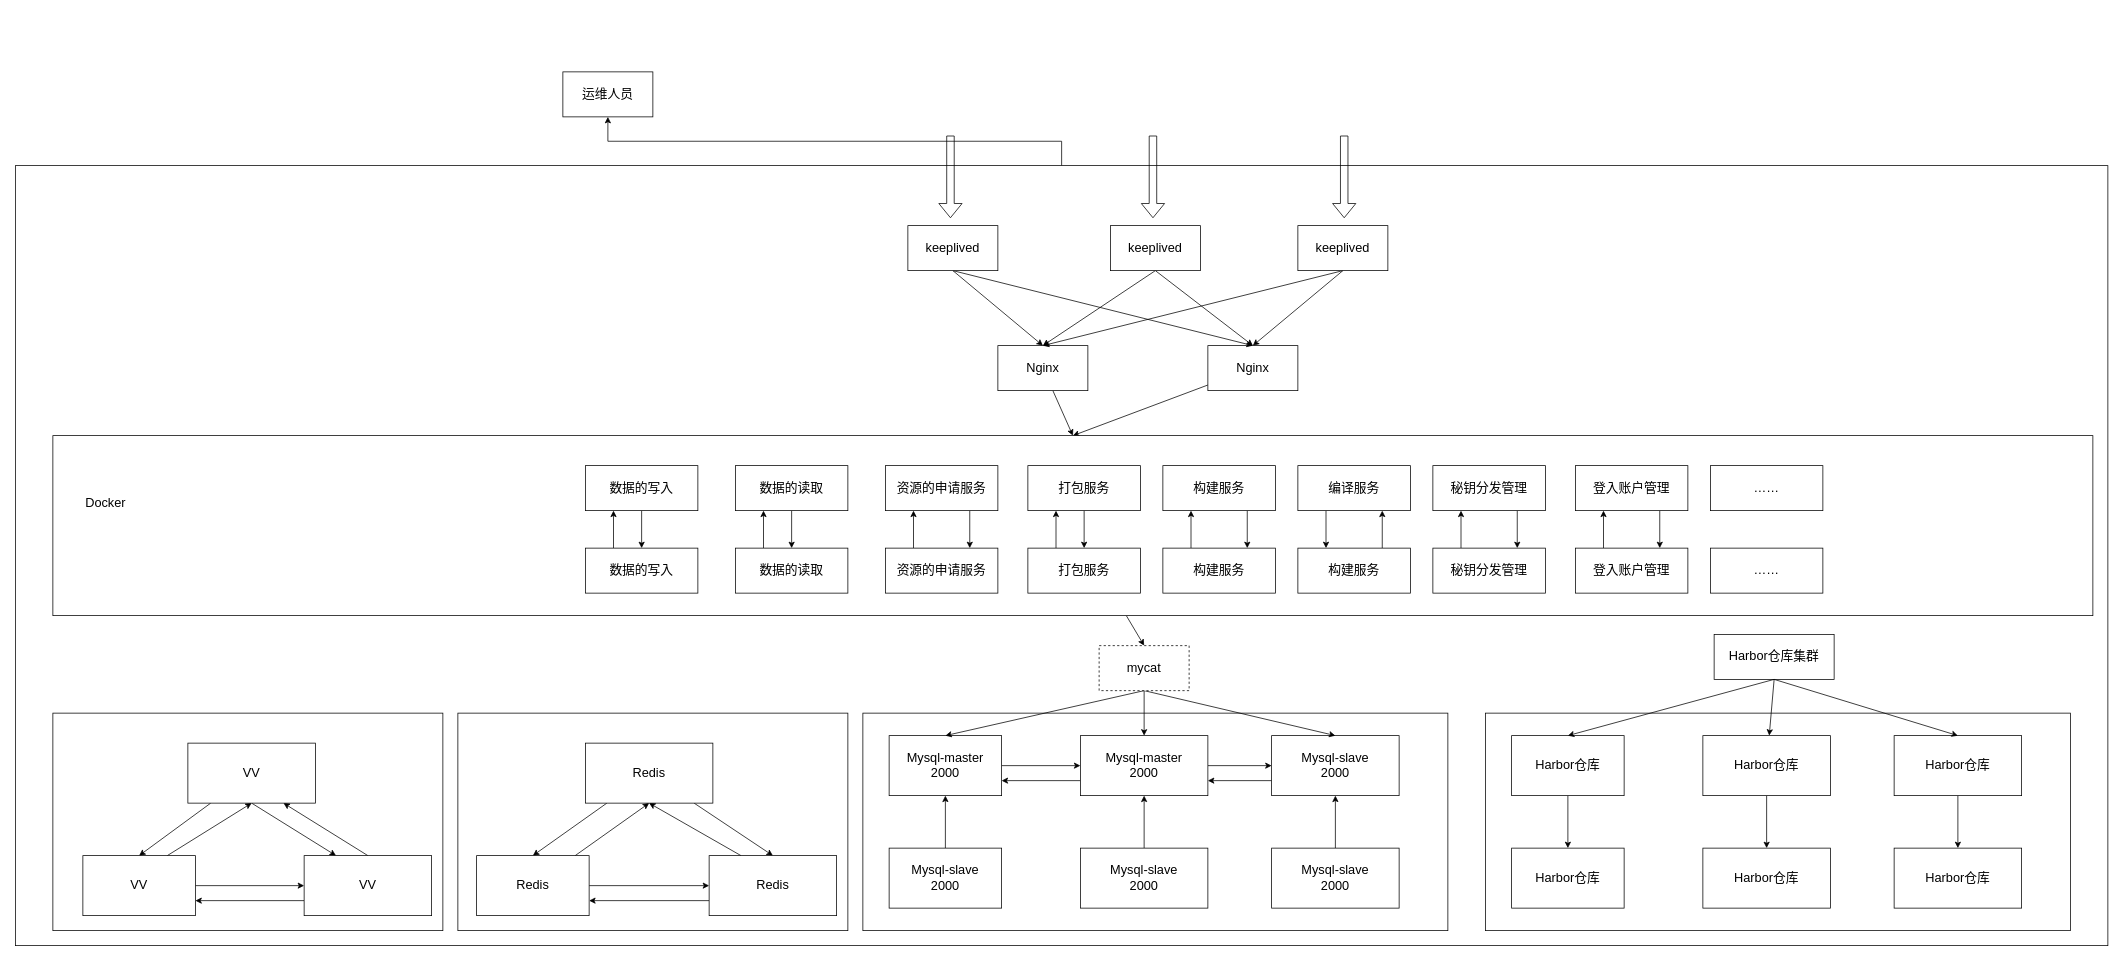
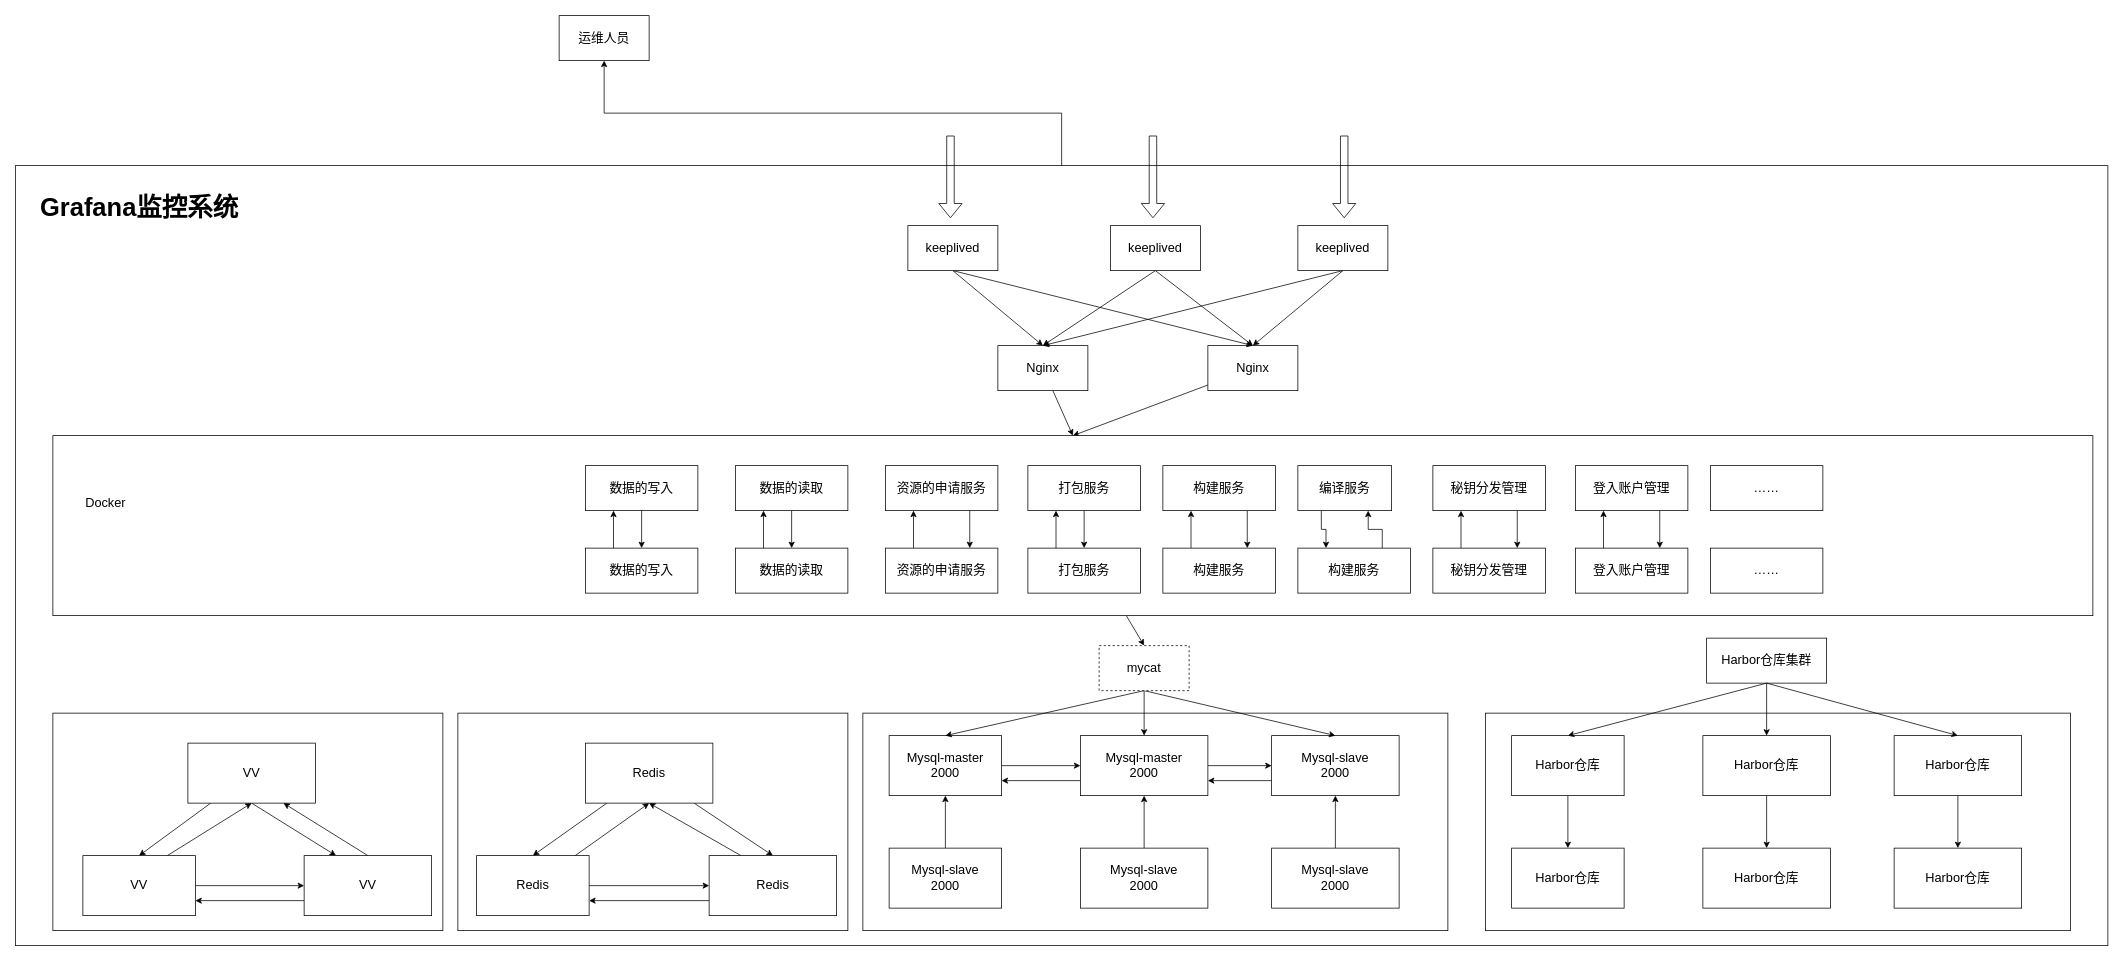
node "运维人员": moved (608, 94) -> (604, 38)
node "Grafana监控系统": added
node "编译服务": size 113x45 -> 94x45
node "Harbor仓库集群": moved (1774, 657) -> (1767, 660)
